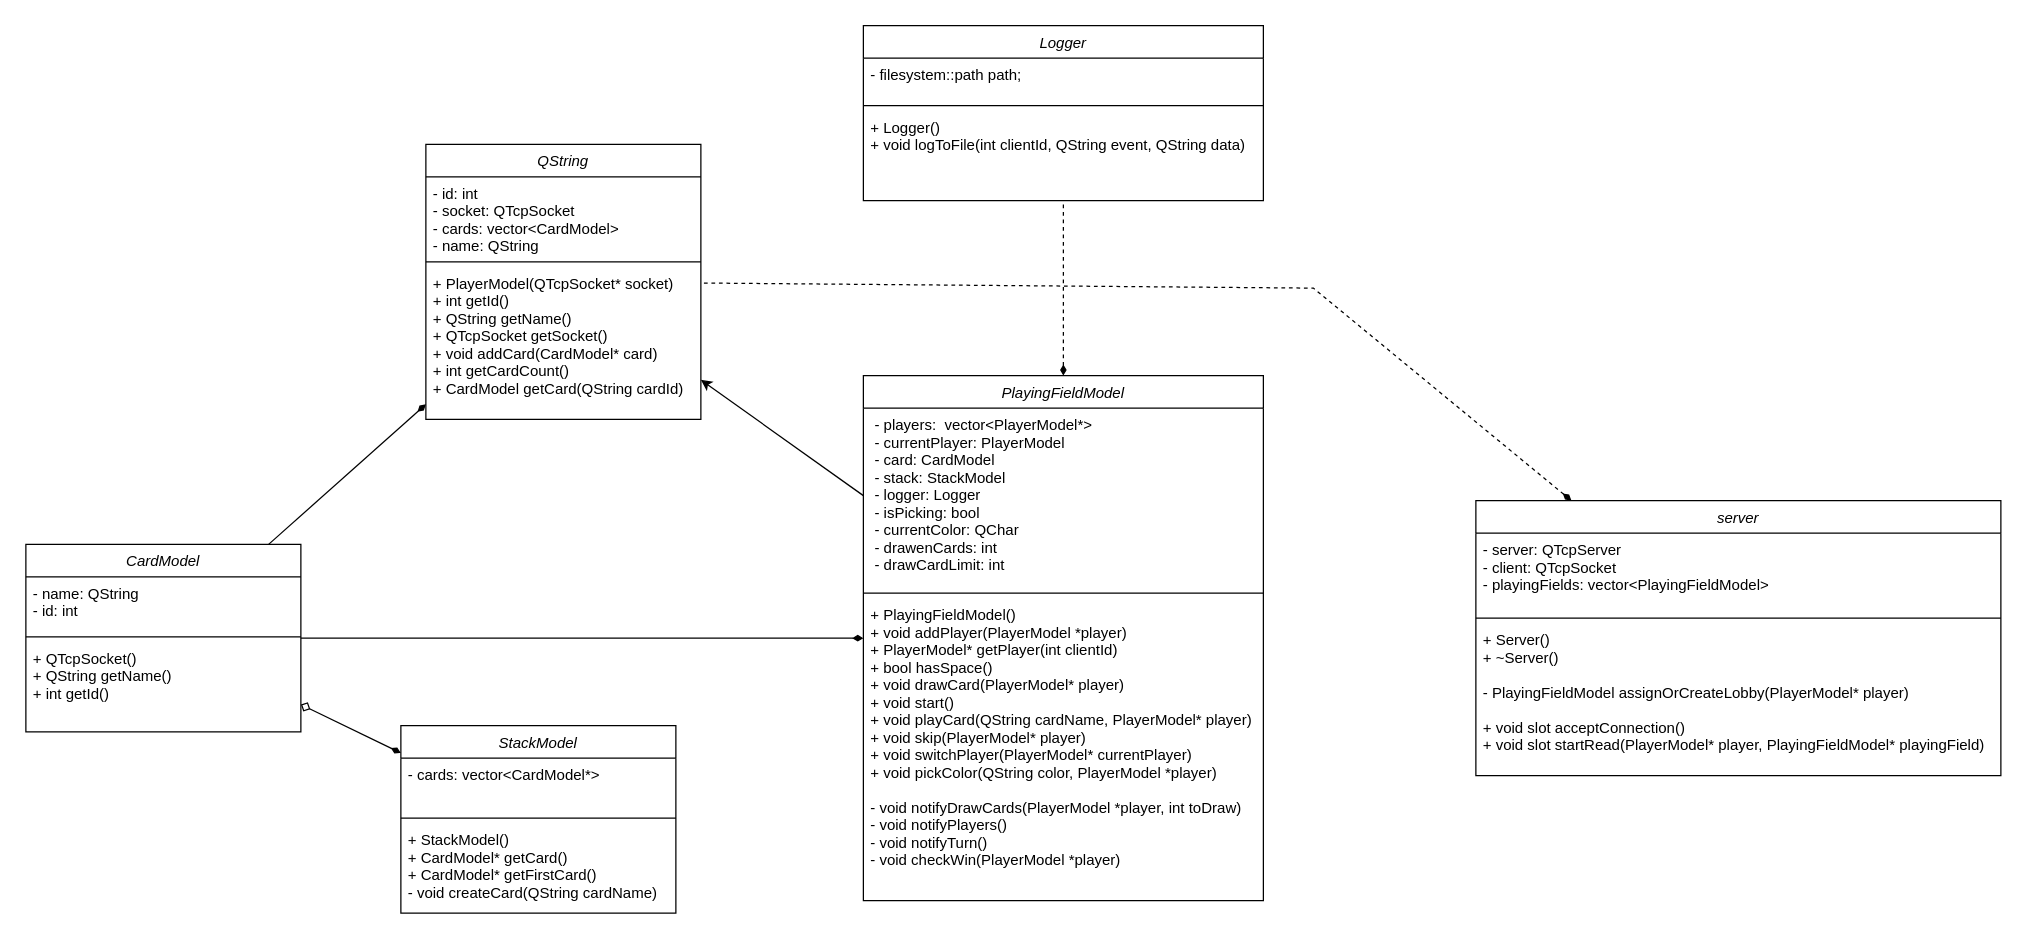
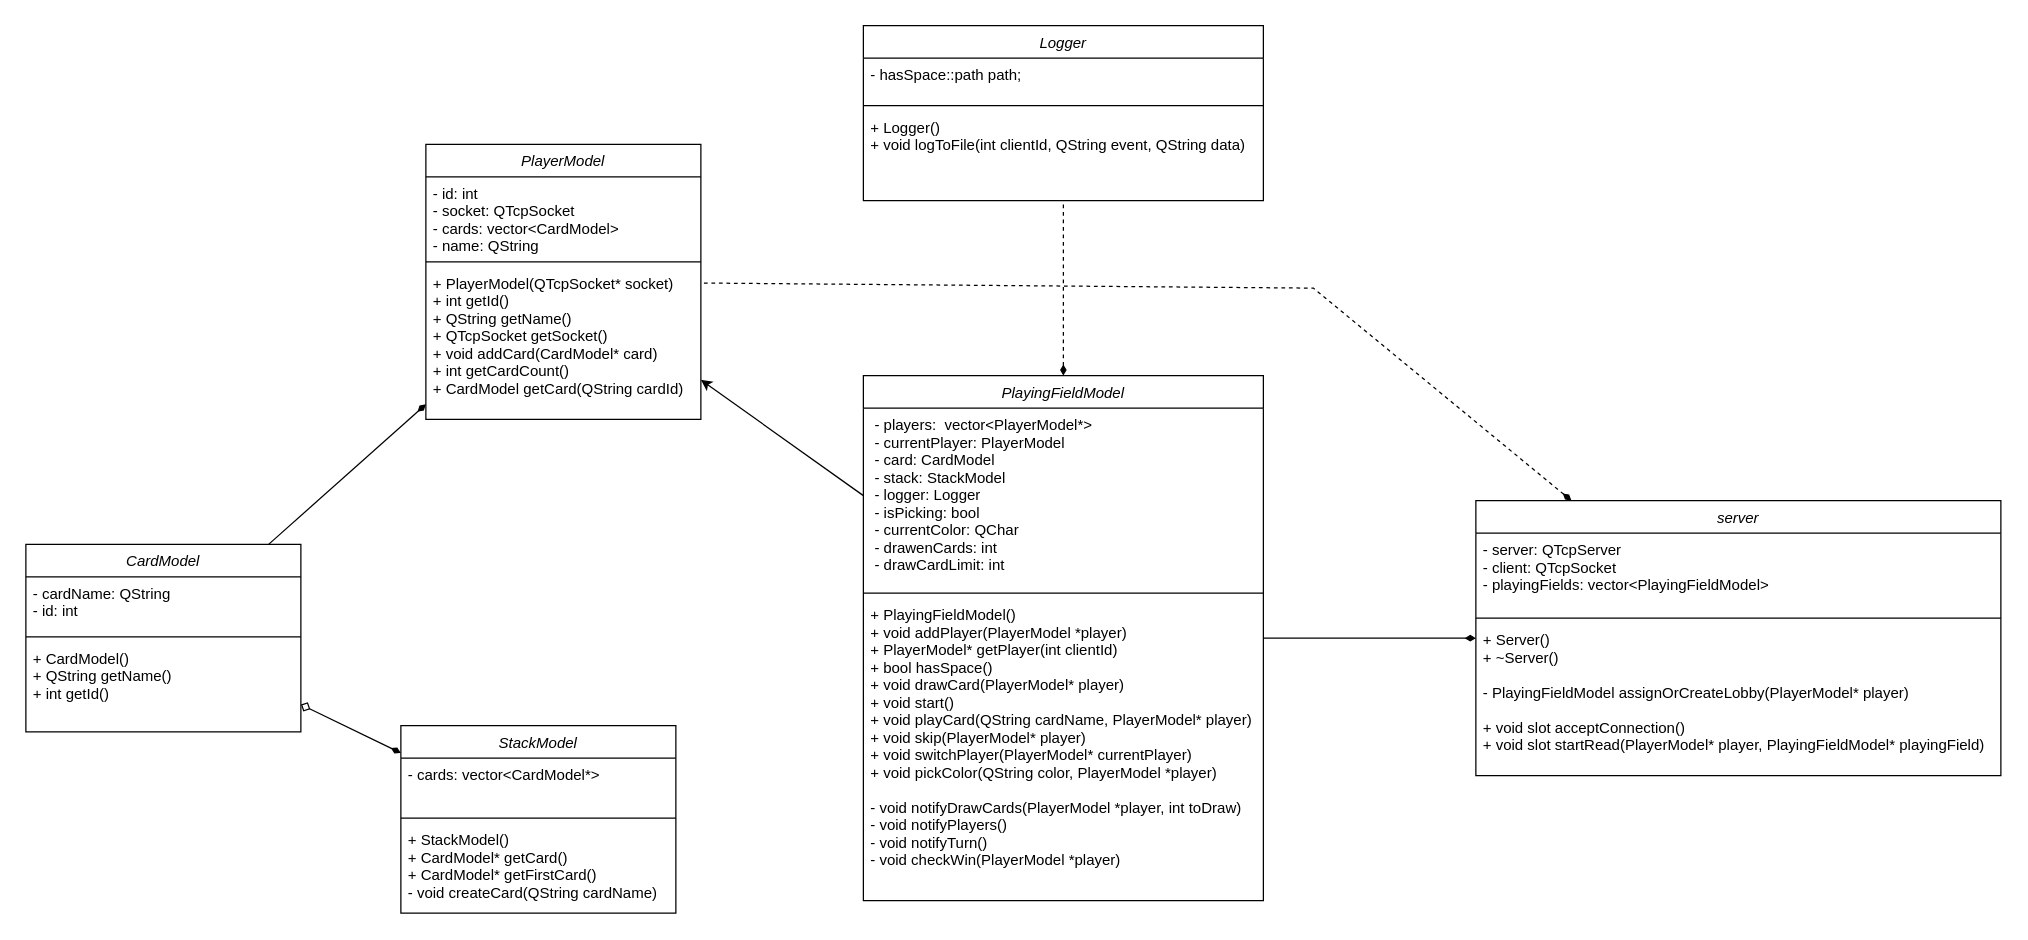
node "- filesystem::path path;": label "- filesystem::path path;" -> "- hasSpace::path path;"
node "QString": label "QString" -> "PlayerModel"
node "- name: QString - id: int": label "- name: QString - id: int" -> "- cardName: QString - id: int"
edge "CardModel" -> "PlayingFieldModel": removed
edge "PlayingFieldModel" -> "server": added
node "+ QTcpSocket() + QString getName() + int getId()": label "+ QTcpSocket() + QString getName() + int getId()" -> "+ CardModel() + QString getName() + int getId()"
